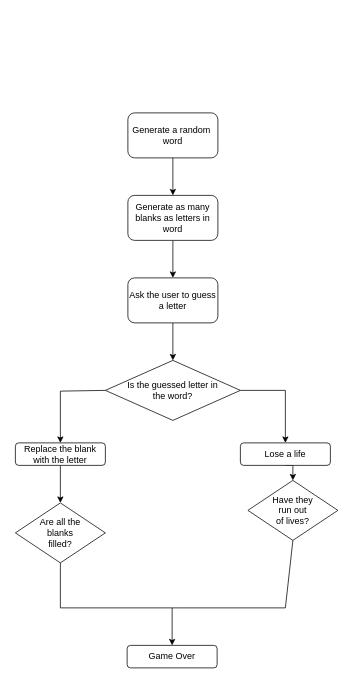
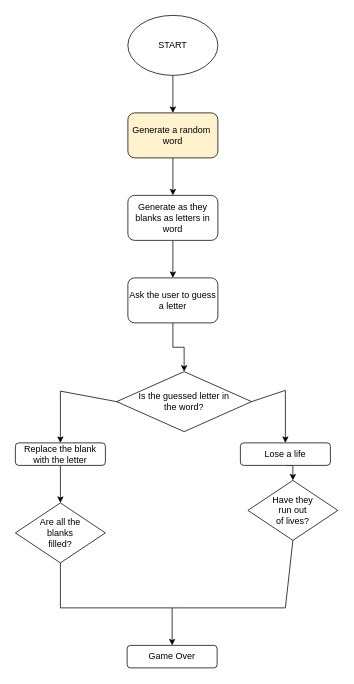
node "START": added
edge "START" -> "Generate a random word": added
node "Generate a random word": fillcolor #ffffff -> #fff2cc
node "Generate as many blanks as letters in word": label "Generate as many blanks as letters in word" -> "Generate as they blanks as letters in word"
node "Is the guessed letter in the word?": moved (173, 390) -> (184, 402)
